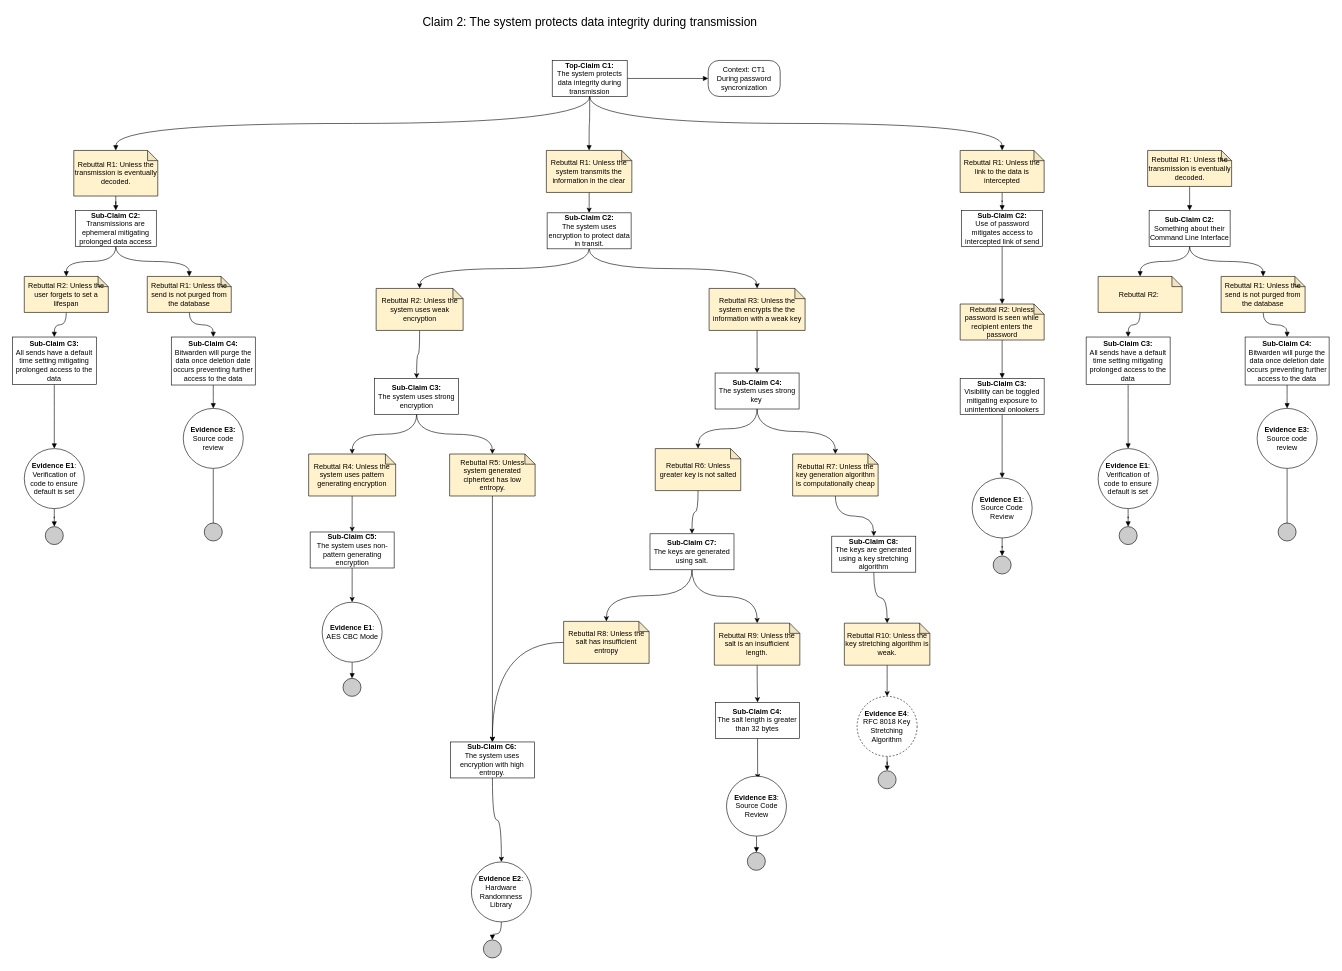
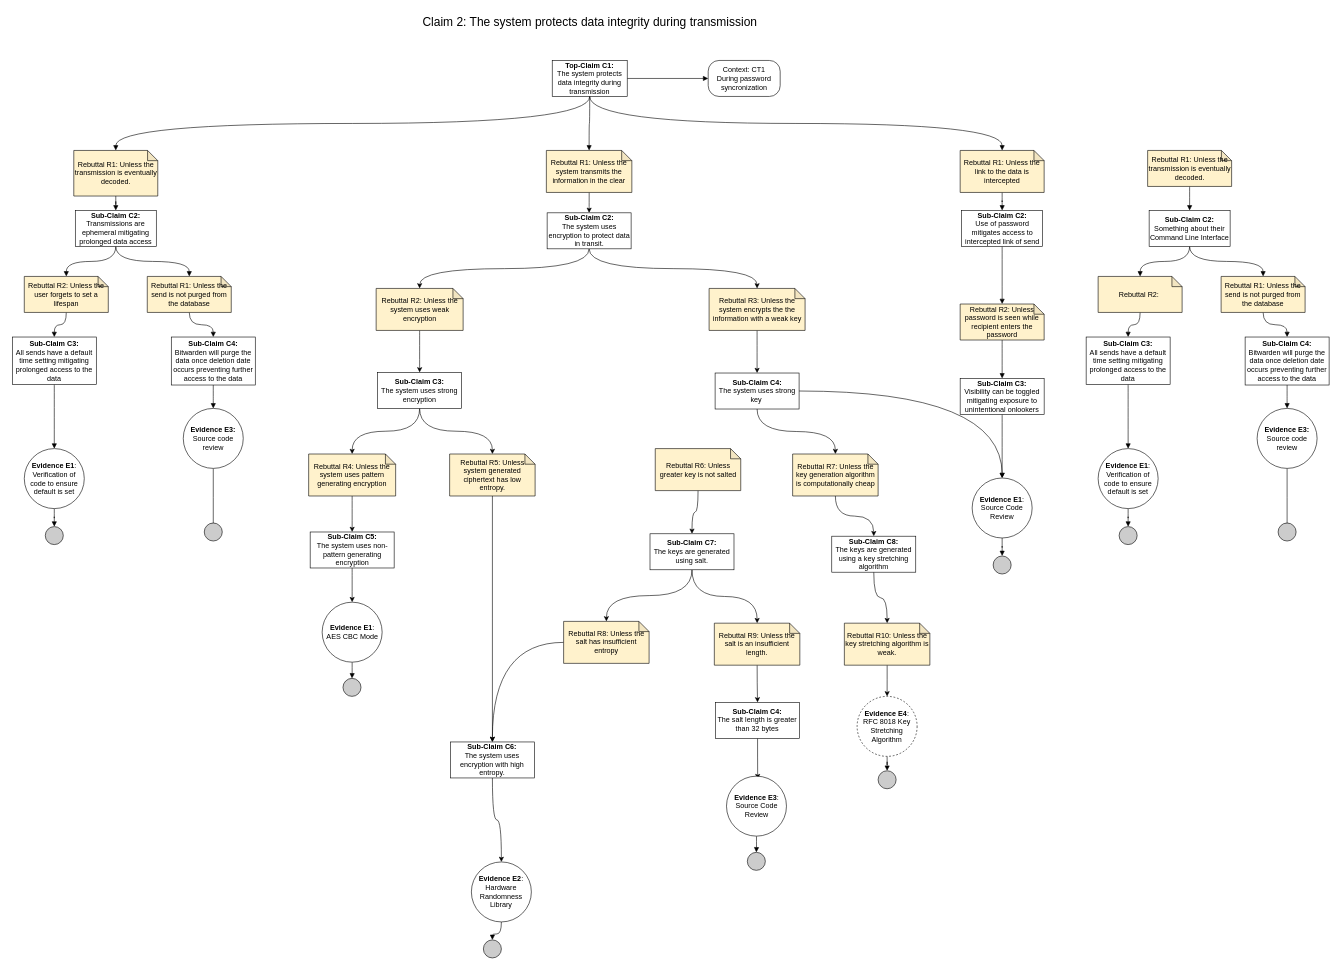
node "Sub-Claim C3: The system uses strong encryption": moved (417, 396) -> (420, 390)
edge "Sub-Claim C4: The system uses strong key" -> "Rebuttal R6: Unless greater key is not salted": now "Sub-Claim C4: The system uses strong key" -> "Evidence E1: Source Code Review"
